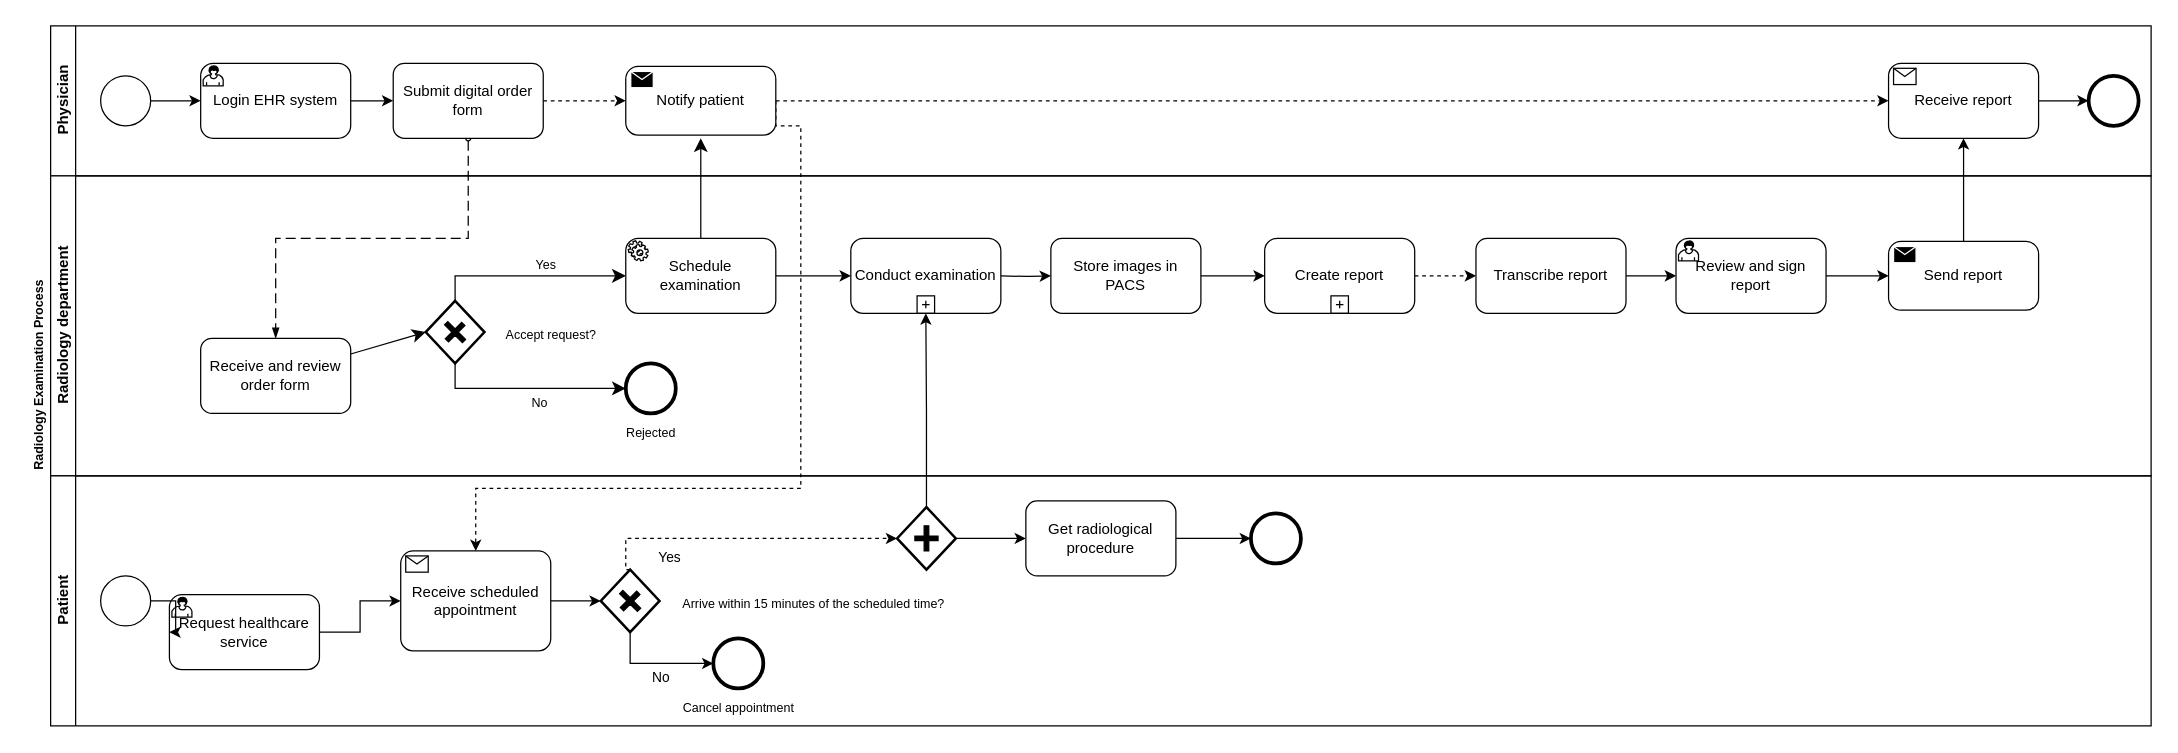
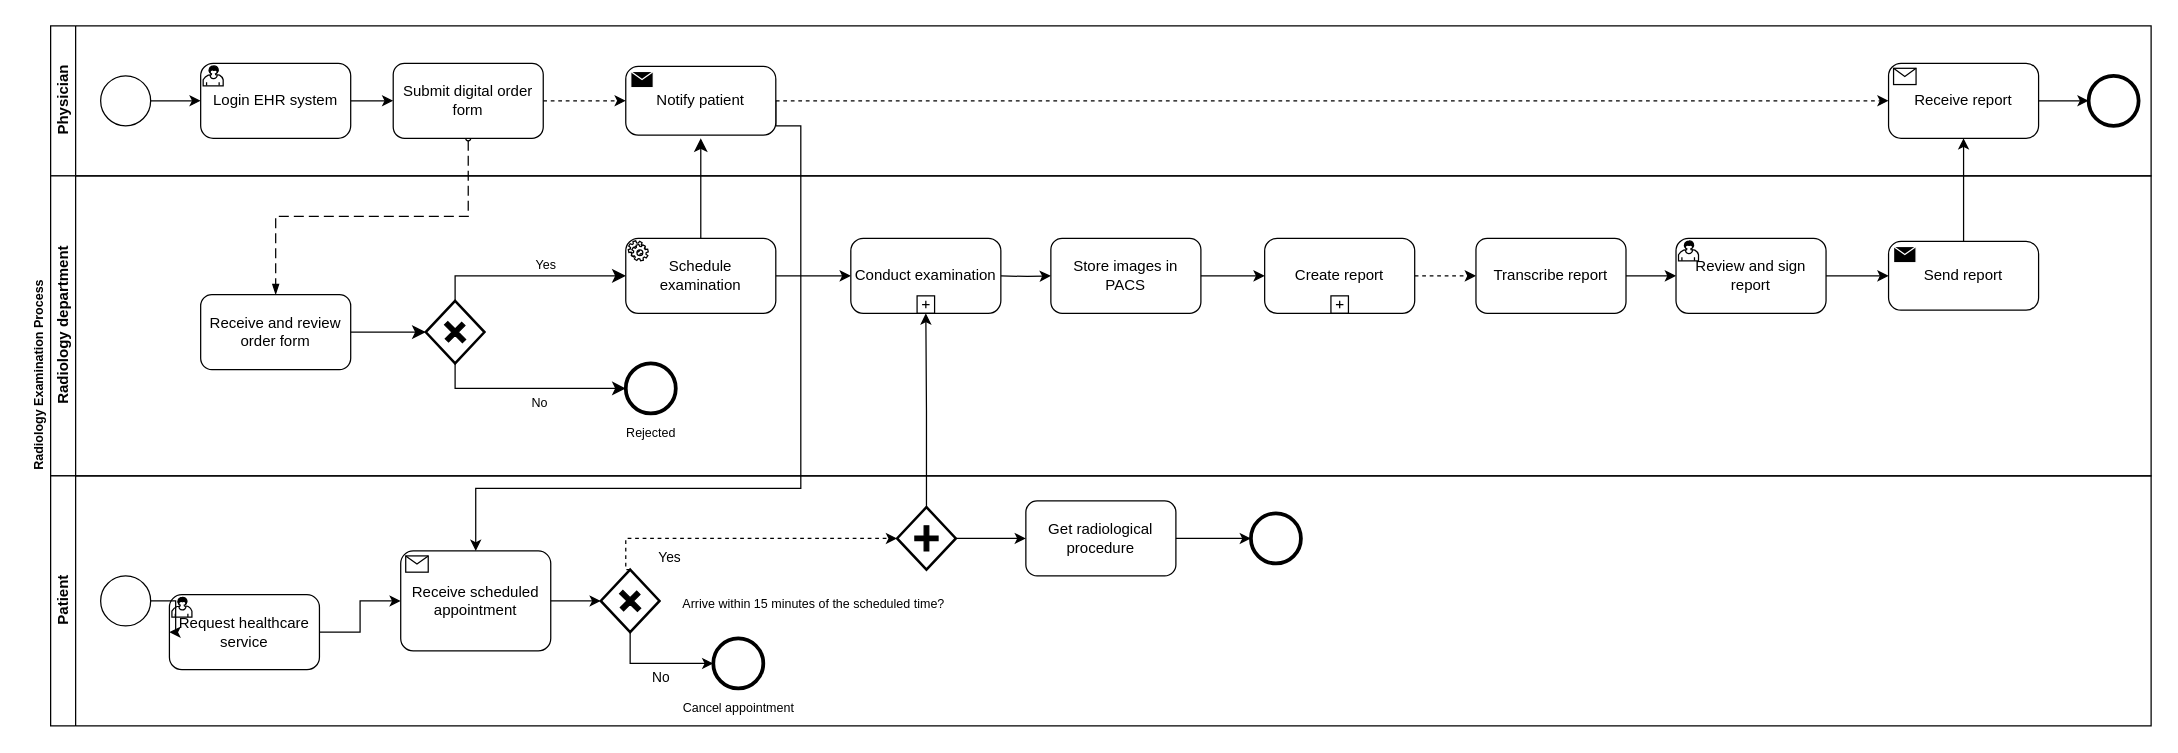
node "Accept request?": removed
node "Receive and review order form": moved (276, 376) -> (276, 332)
edge "Notify patient" -> "Receive scheduled appointment": style dashed -> solid
